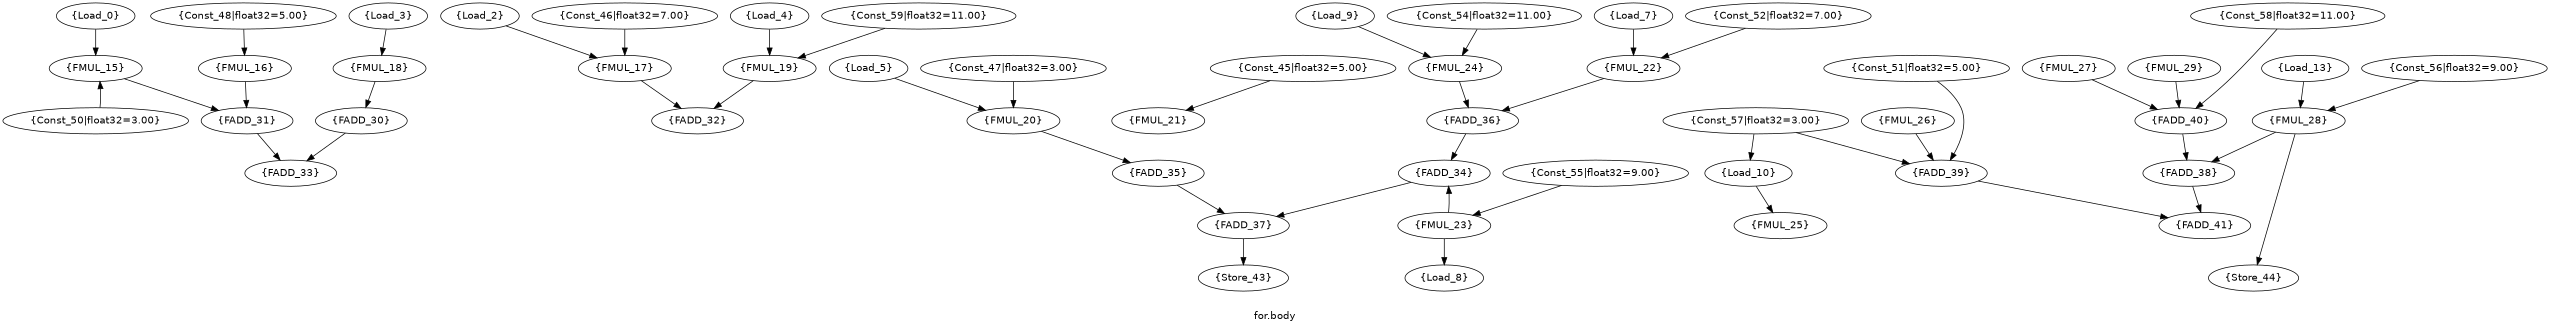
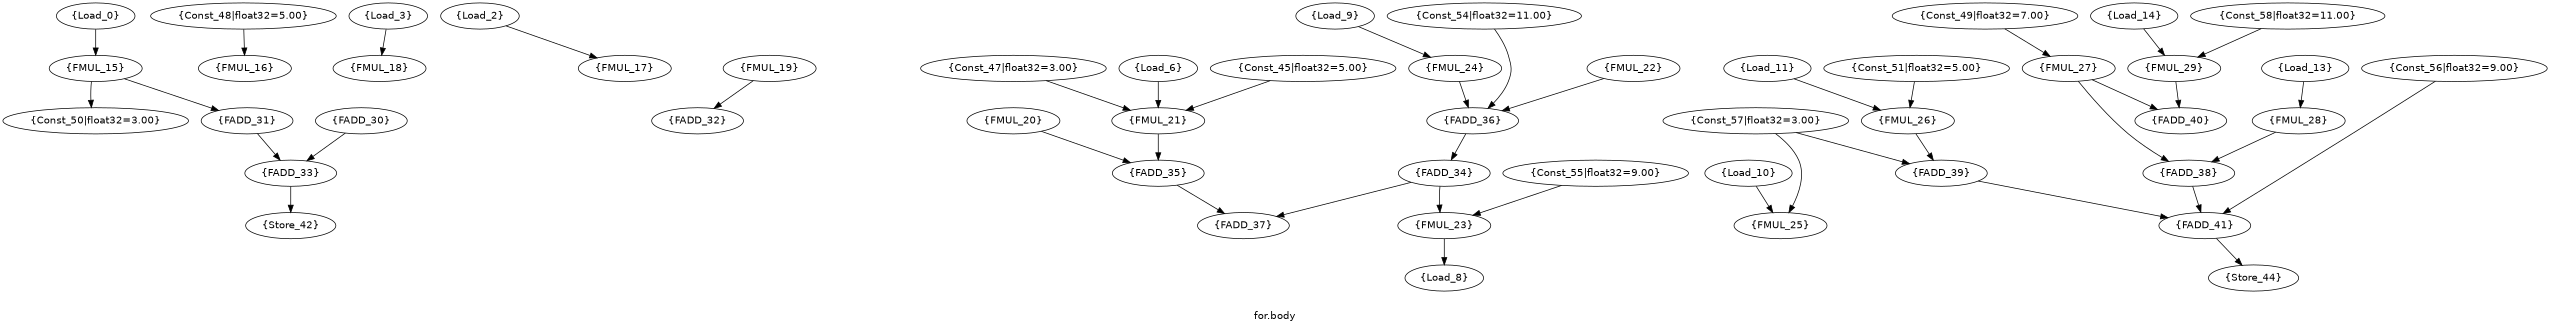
node "{Const_46|float32=7.00}": removed
node "{Load_4}": removed
node "{Const_59|float32=11.00}": removed
node "{Load_7}": removed
node "{Const_52|float32=7.00}": removed
node "{Const_49|float32=7.00}": added
node "{Load_14}": added
edge "{Const_54|float32=11.00}" -> "{FMUL_24}": now "{Const_54|float32=11.00}" -> "{FADD_36}"
node "{Load_5}": removed
node "{Load_6}": added
node "{Load_11}": added
edge "{Const_58|float32=11.00}" -> "{FADD_40}": now "{Const_58|float32=11.00}" -> "{FMUL_29}"
edge "{FMUL_16}" -> "{FADD_31}": removed
edge "{FMUL_18}" -> "{FADD_30}": removed
edge "{Const_47|float32=3.00}" -> "{FMUL_20}": now "{Const_47|float32=3.00}" -> "{FMUL_21}"
edge "{FMUL_17}" -> "{FADD_32}": removed
edge "{Const_56|float32=9.00}" -> "{FMUL_28}": now "{Const_56|float32=9.00}" -> "{FADD_41}"
edge "{Const_50|float32=3.00}" -> "{FMUL_15}": reversed
edge "{Const_51|float32=5.00}" -> "{FADD_39}": now "{Const_51|float32=5.00}" -> "{FMUL_26}"
edge "{FMUL_21}" -> "{FADD_35}": added
edge "{Const_57|float32=3.00}" -> "{Load_10}": now "{Const_57|float32=3.00}" -> "{FMUL_25}"
edge "{FADD_40}" -> "{FADD_38}": now "{FMUL_27}" -> "{FADD_38}"
edge "{FMUL_28}" -> "{Store_44}": now "{FADD_41}" -> "{Store_44}"
edge "{FMUL_23}" -> "{FADD_34}": reversed
node "{Store_42}": added
node "{Store_43}": removed
